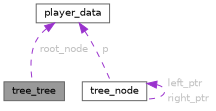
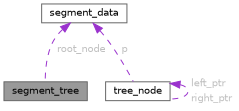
node "player_data": label "player_data" -> "segment_data"
node "tree_tree": label "tree_tree" -> "segment_tree"
